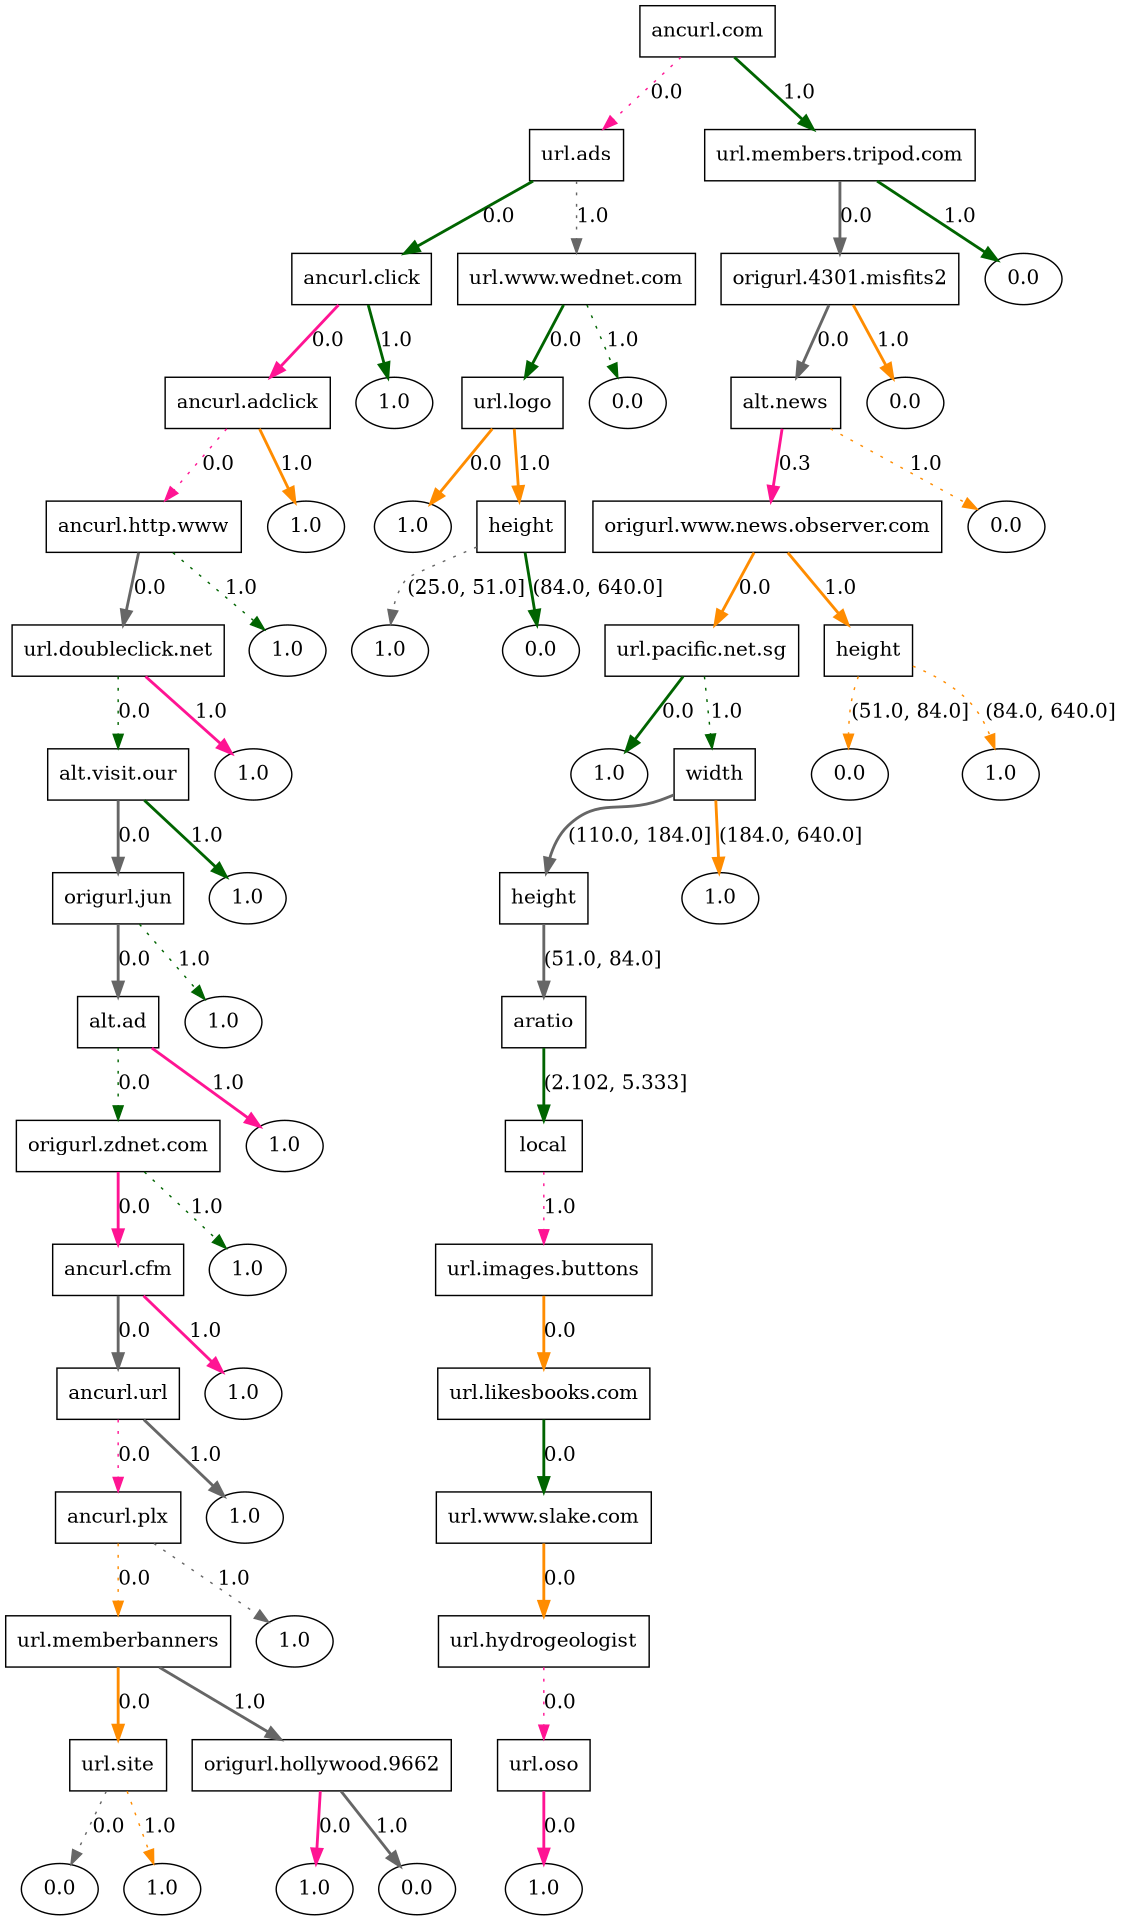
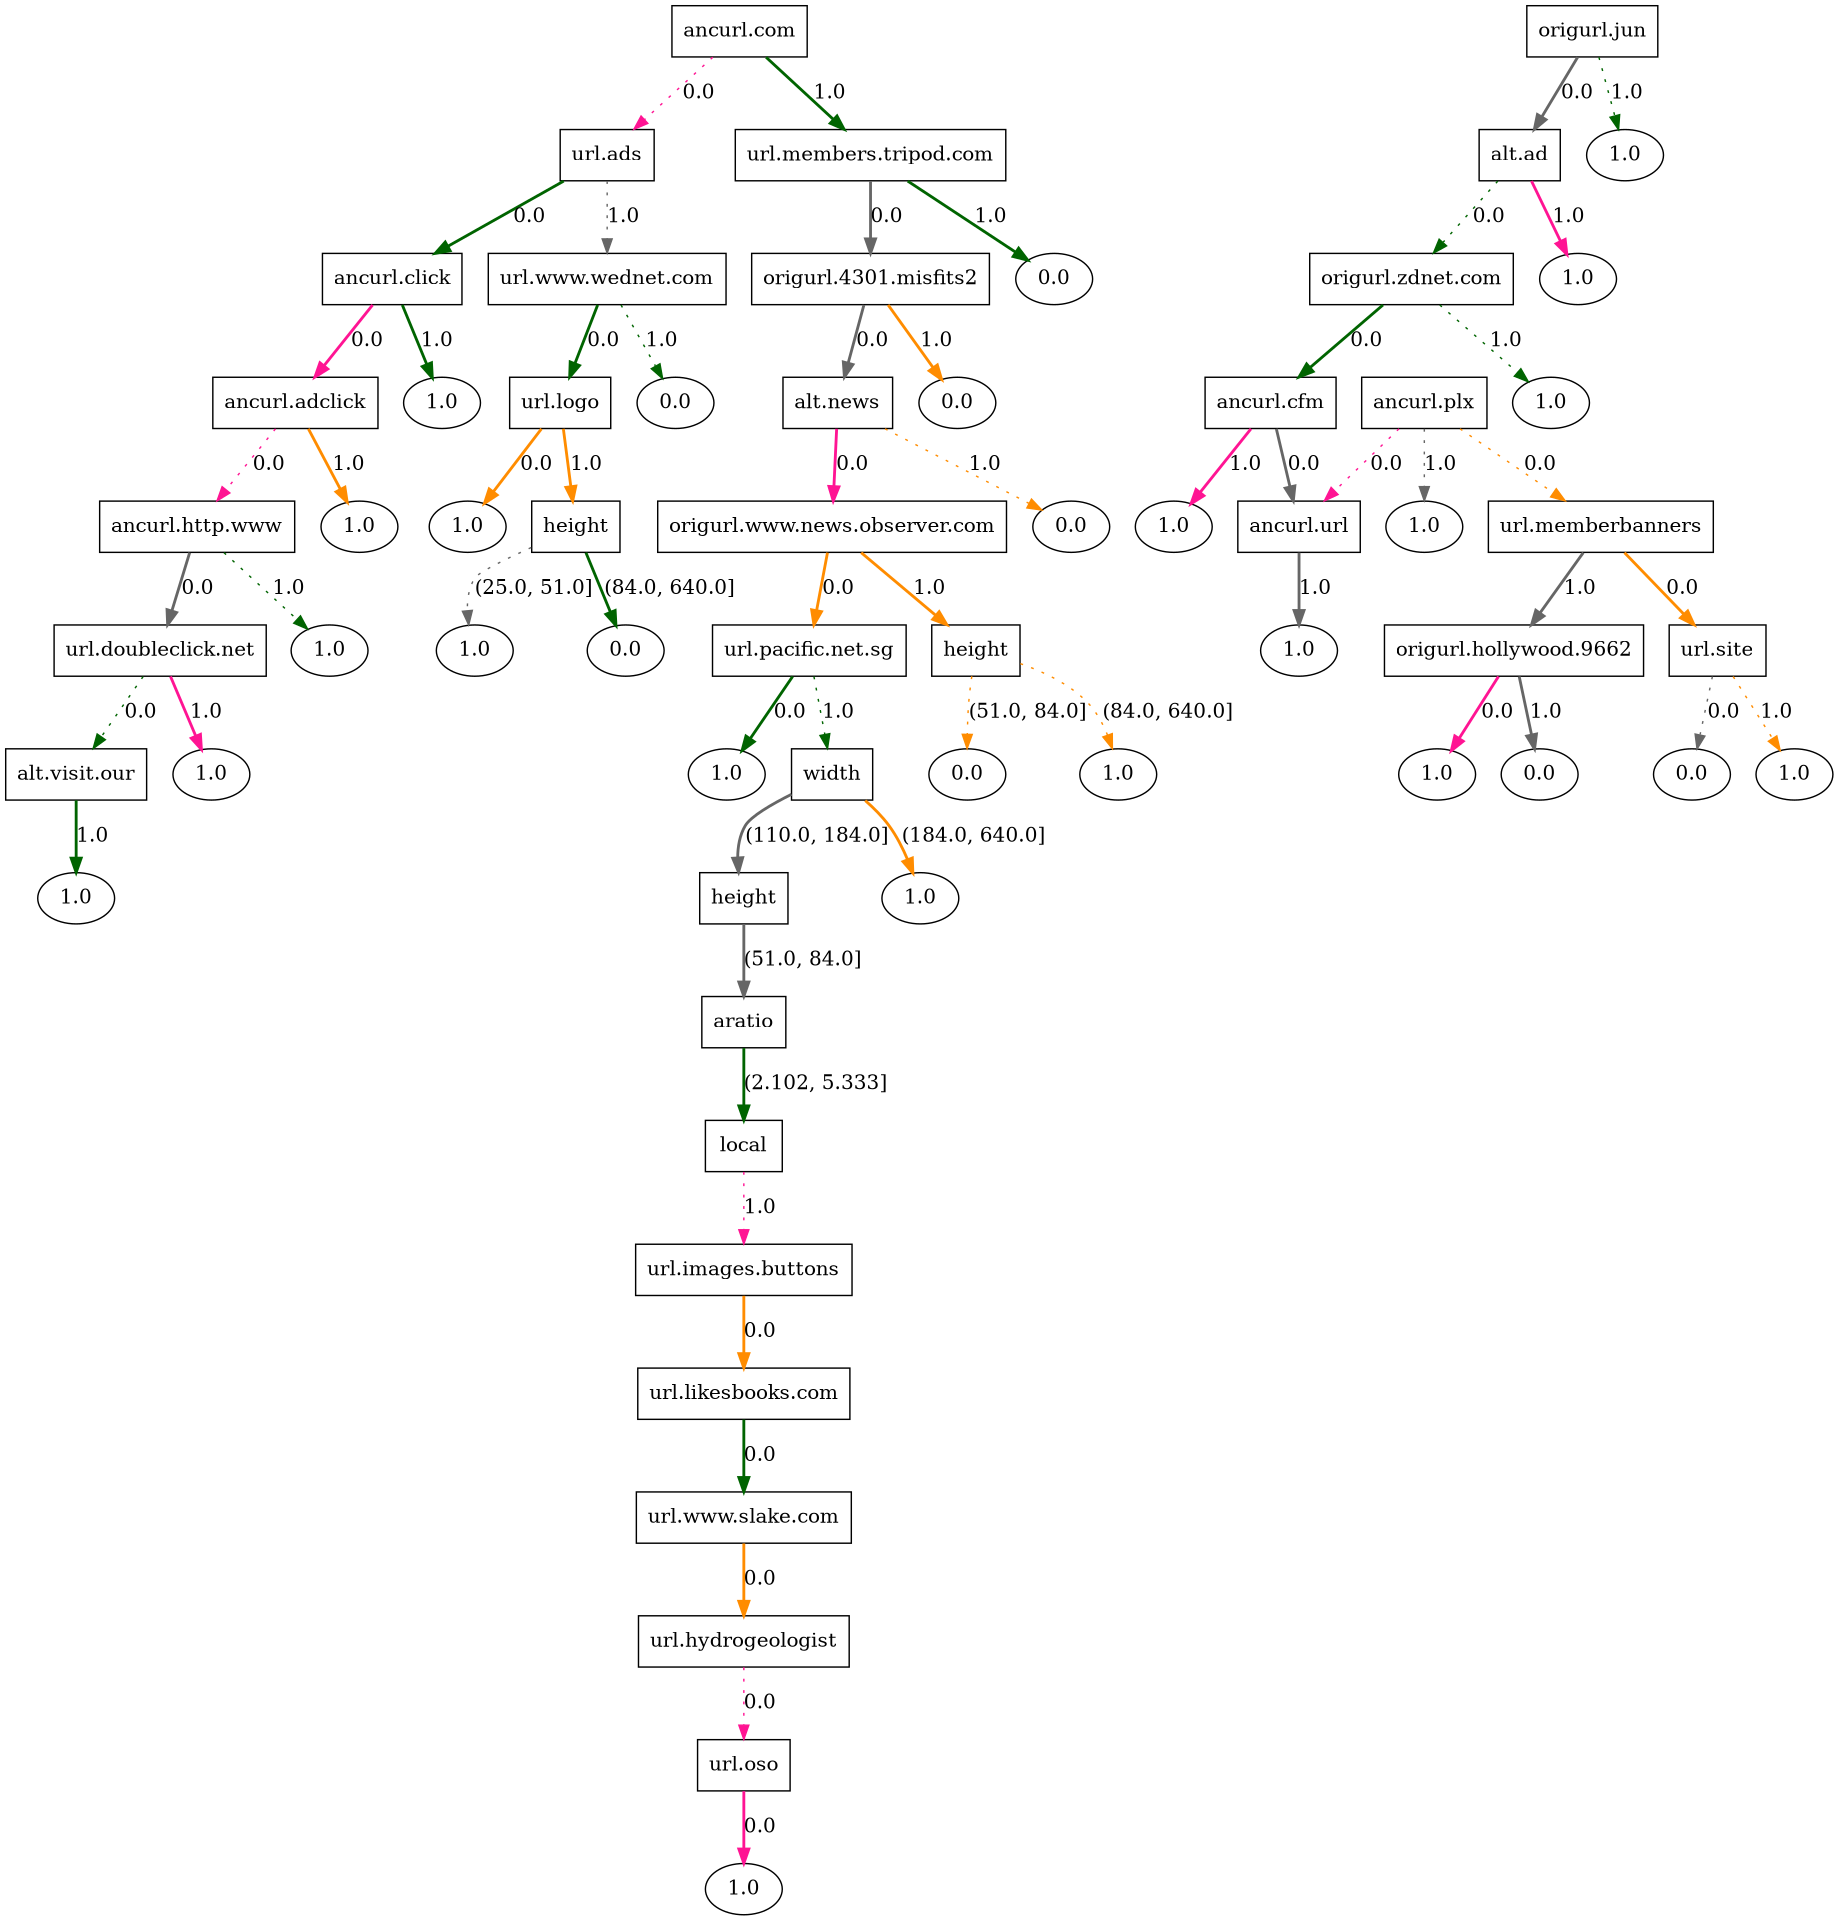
edge "alt.news" -> "origurl.www.news.observer.com": label "0.3" -> "0.0"
edge "alt.visit.our" -> "origurl.jun": removed, label "0.0"
edge "origurl.zdnet.com" -> "ancurl.cfm": color deeppink -> darkgreen
edge "ancurl.url" -> "ancurl.plx": reversed
